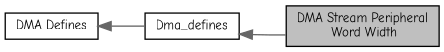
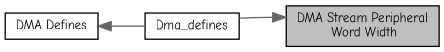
edge "DMA Stream Peripheral Word Width" -> "Dma_defines": reversed
